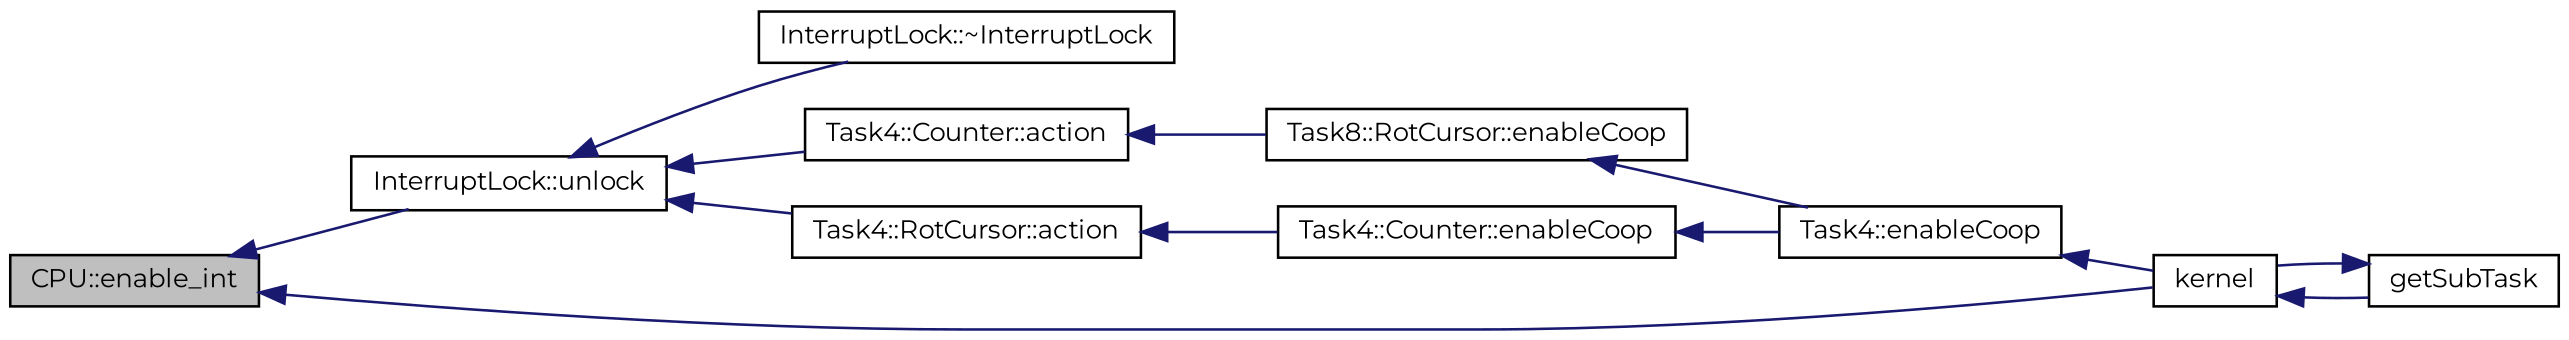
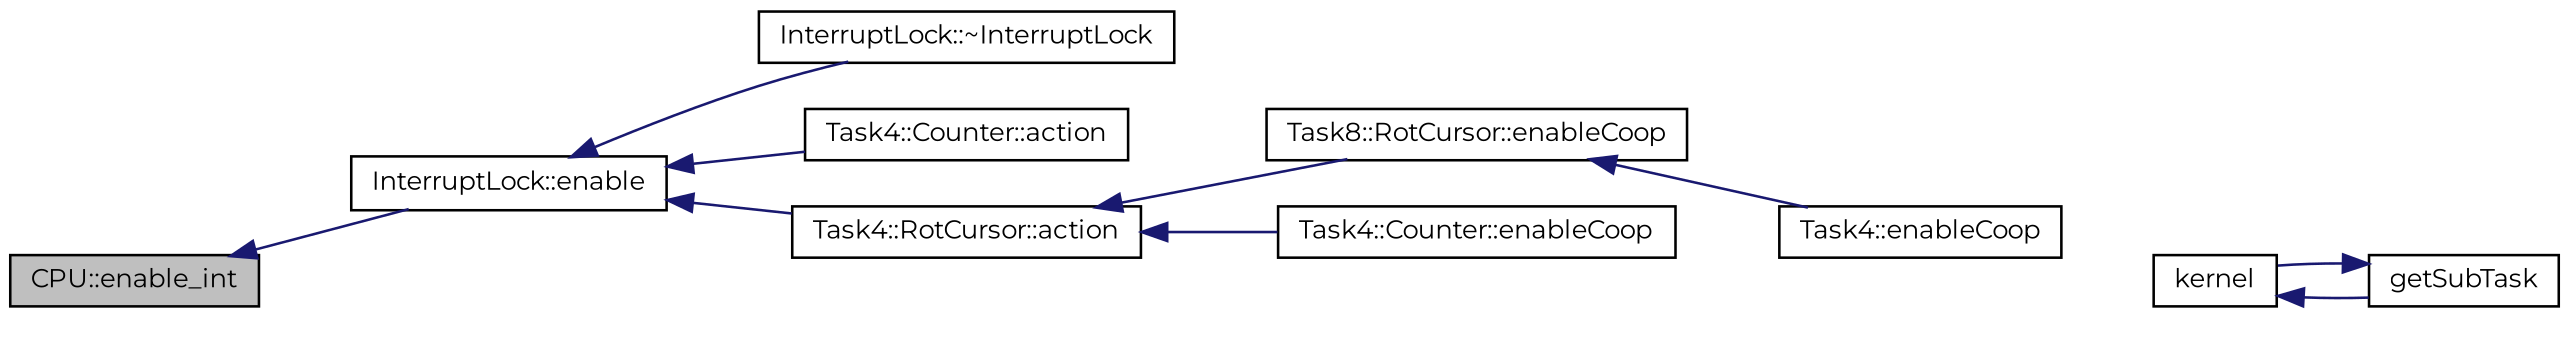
edge "Task8::RotCursor::enableCoop" -> "Task4::Counter::action": now "Task8::RotCursor::enableCoop" -> "Task4::RotCursor::action"
node "InterruptLock::unlock": label "InterruptLock::unlock" -> "InterruptLock::enable"
edge "Task4::enableCoop" -> "Task4::Counter::enableCoop": removed
edge "kernel" -> "Task4::enableCoop": removed
edge "kernel" -> "CPU::enable_int": removed
